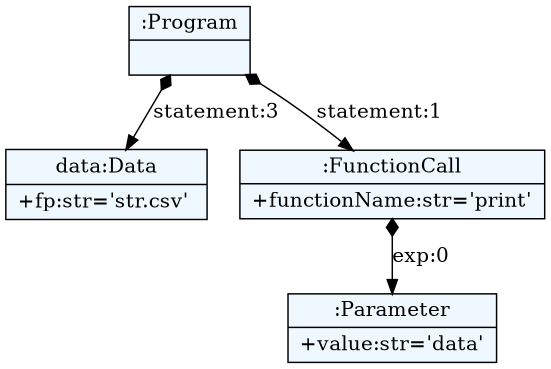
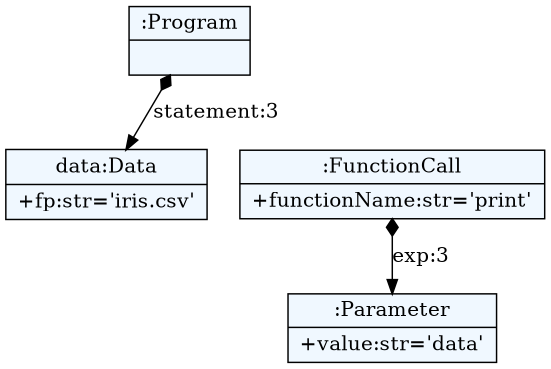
edge ":Program" -- ":FunctionCall": removed, label "statement:1"
node "data:Data": text "+fp:str='str.csv'" -> "+fp:str='iris.csv'"
edge ":FunctionCall" -- ":Parameter": label "exp:0" -> "exp:3"
